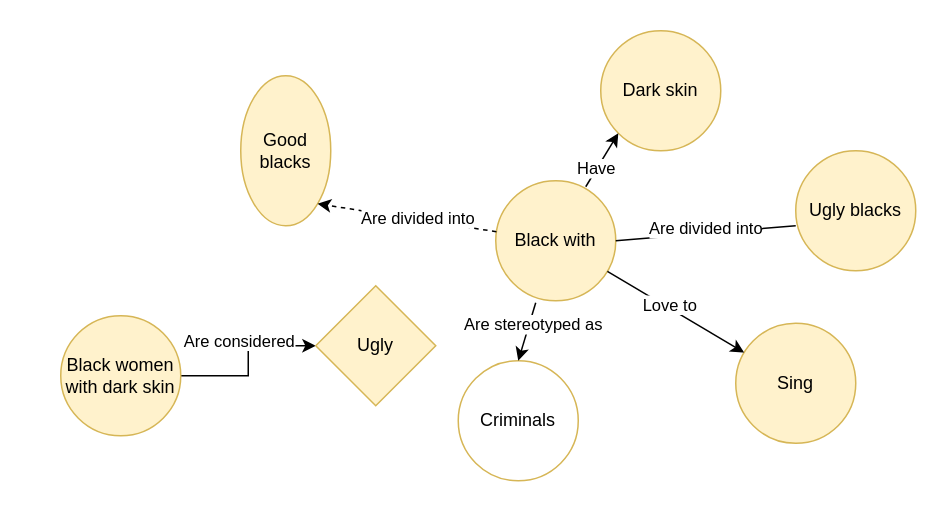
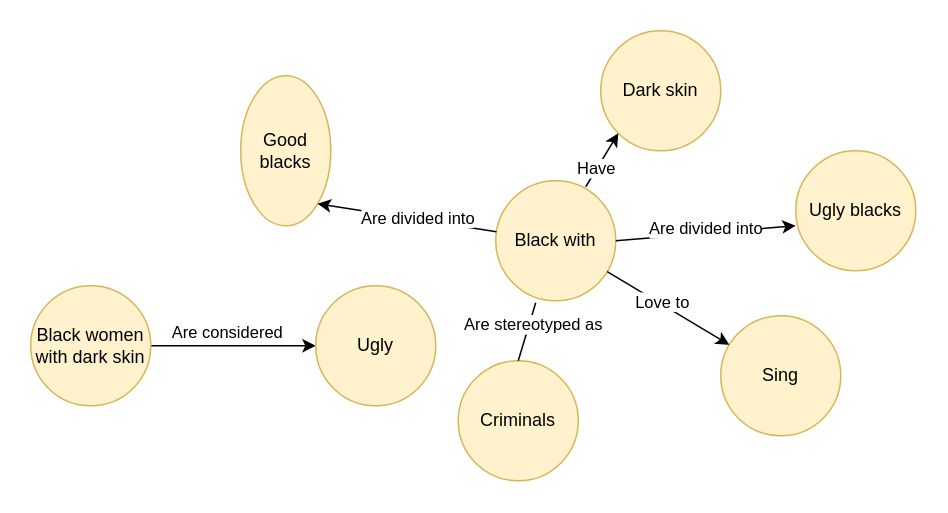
edge "Black with" -> "Good blacks": style dashed -> solid
edge "Ugly blacks" -- "Black with": arrowhead none -> classic
node "Ugly": shape diamond -> ellipse
edge "Black with" -> "Criminals": arrowhead classic -> none
node "Black women with dark skin": moved (121, 376) -> (91, 346)
node "Sing": moved (796, 383) -> (781, 376)
node "Criminals": fillcolor #ffffff -> #fff2cc
